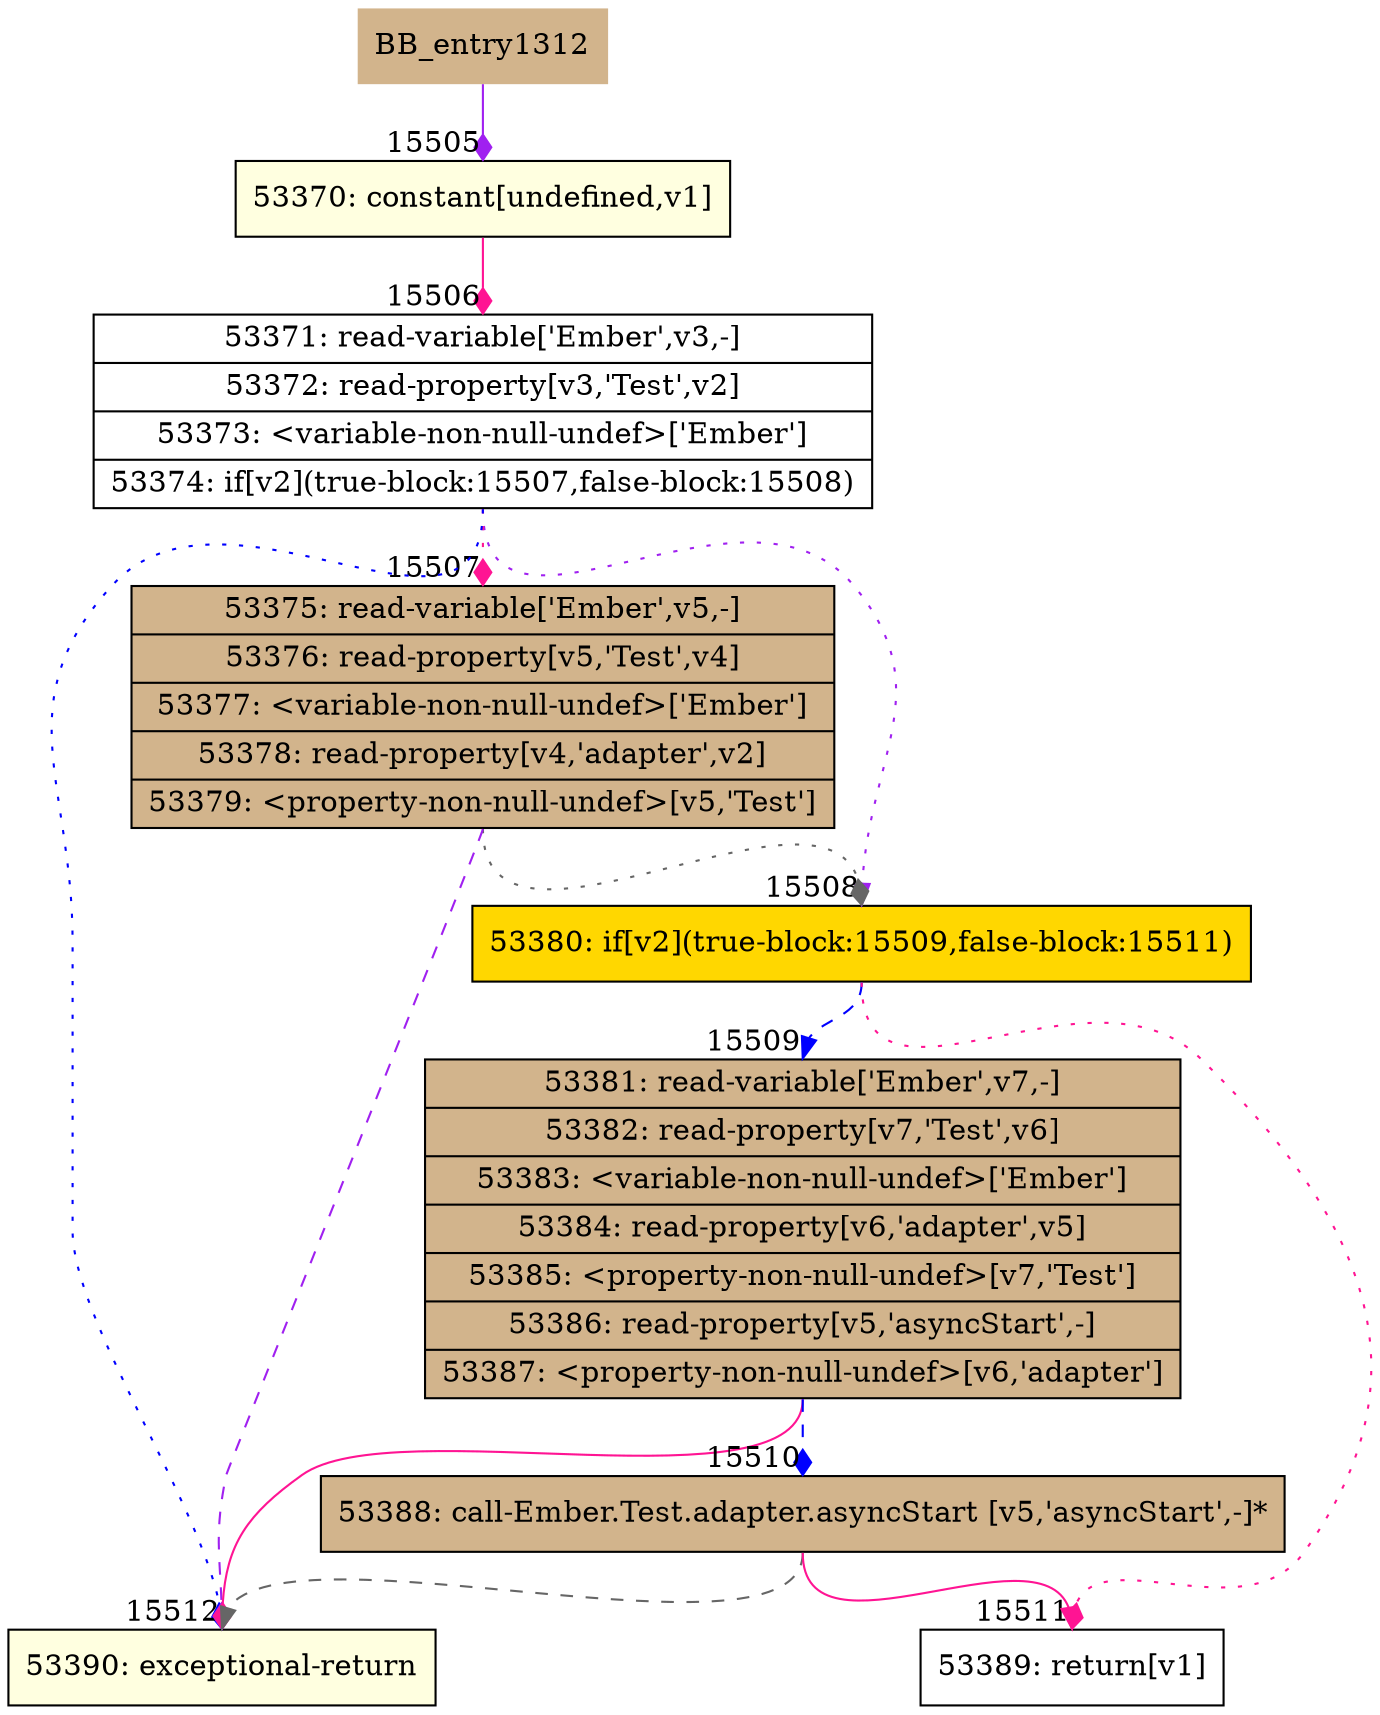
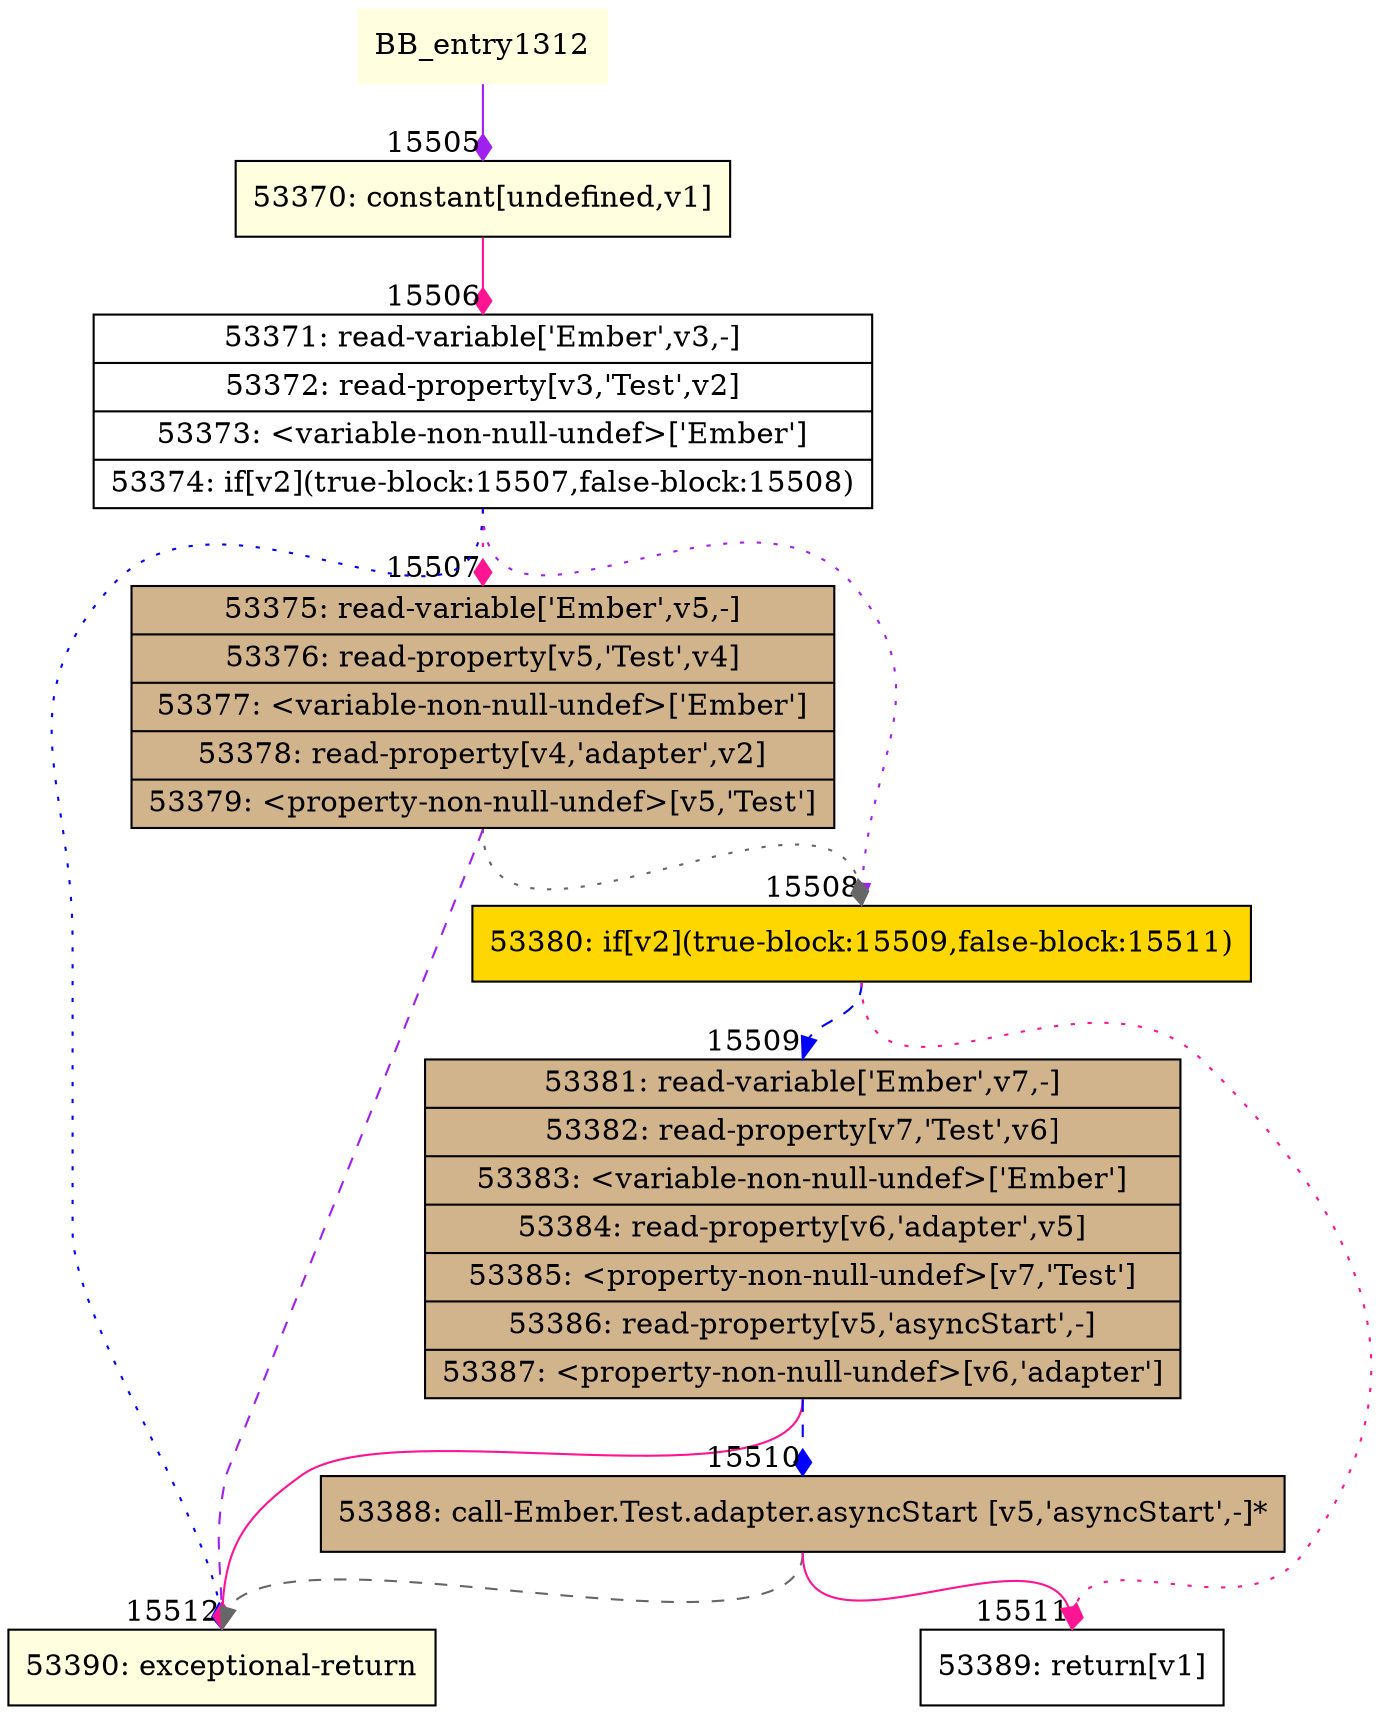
node "BB_entry1312": fillcolor tan -> lightyellow
